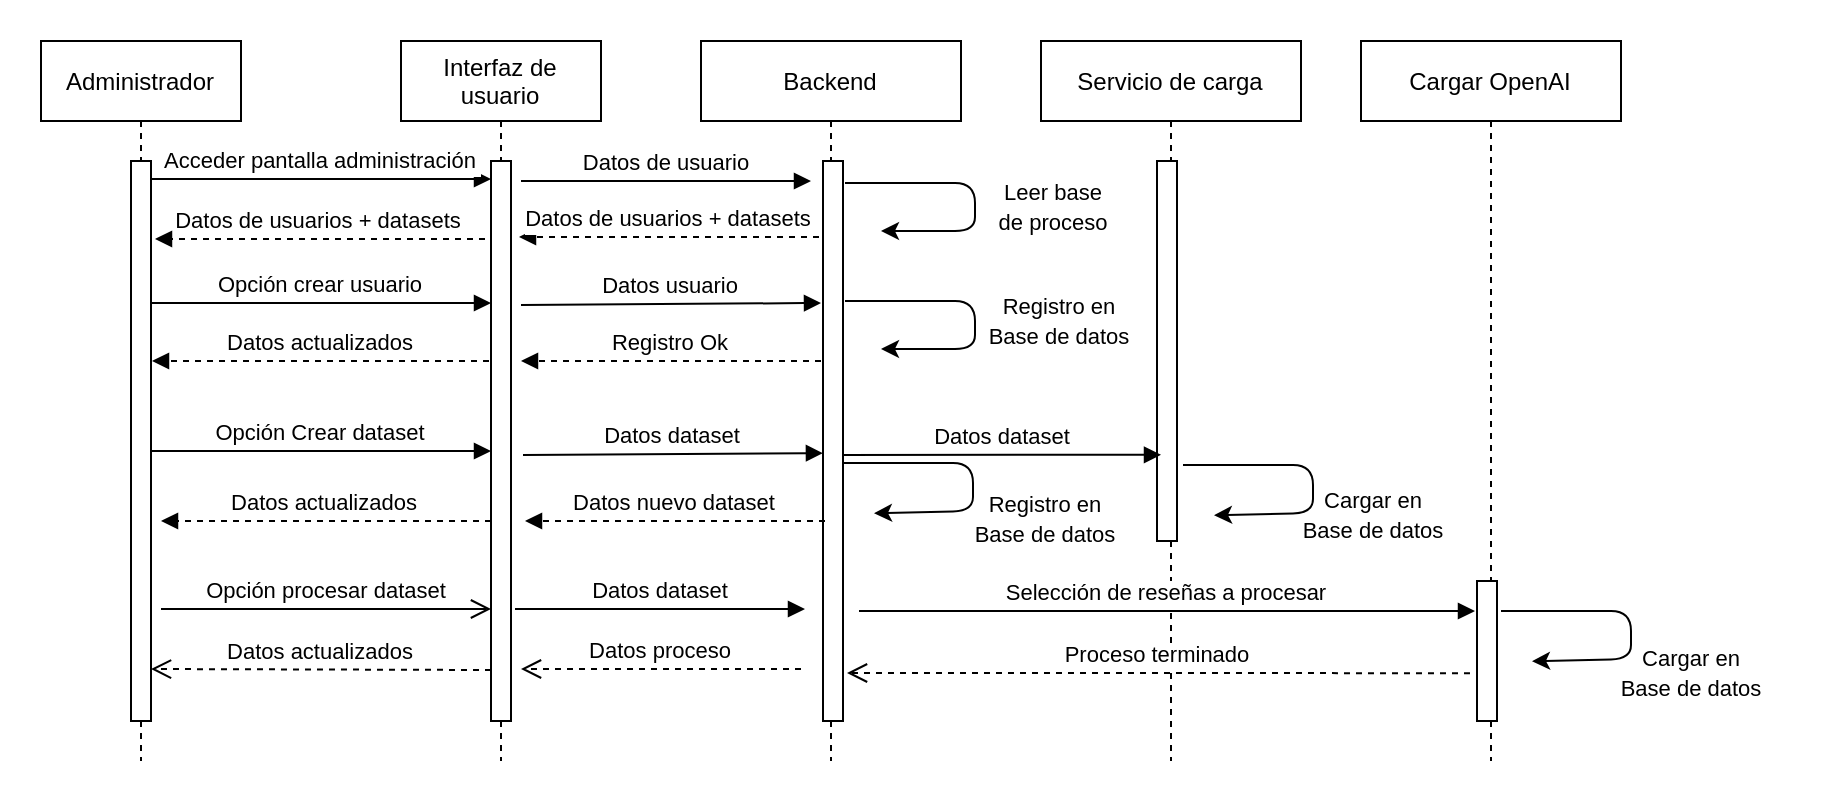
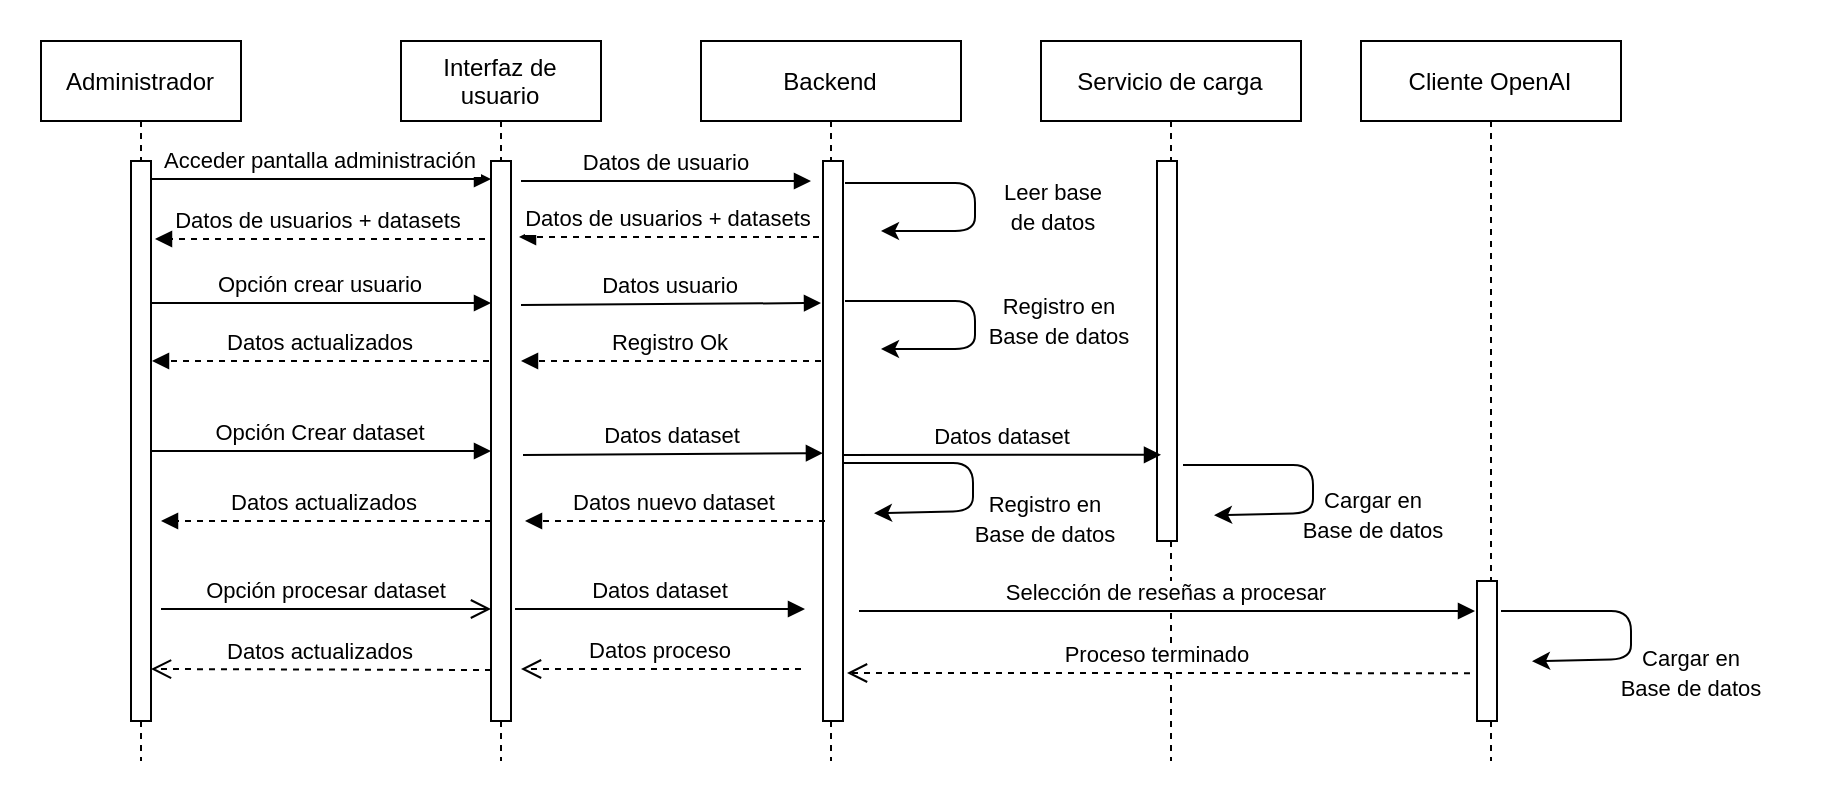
node "Cargar OpenAI": label "Cargar OpenAI" -> "Cliente OpenAI"
node "Leer base de proceso": label "Leer base de proceso" -> "Leer base de datos"
